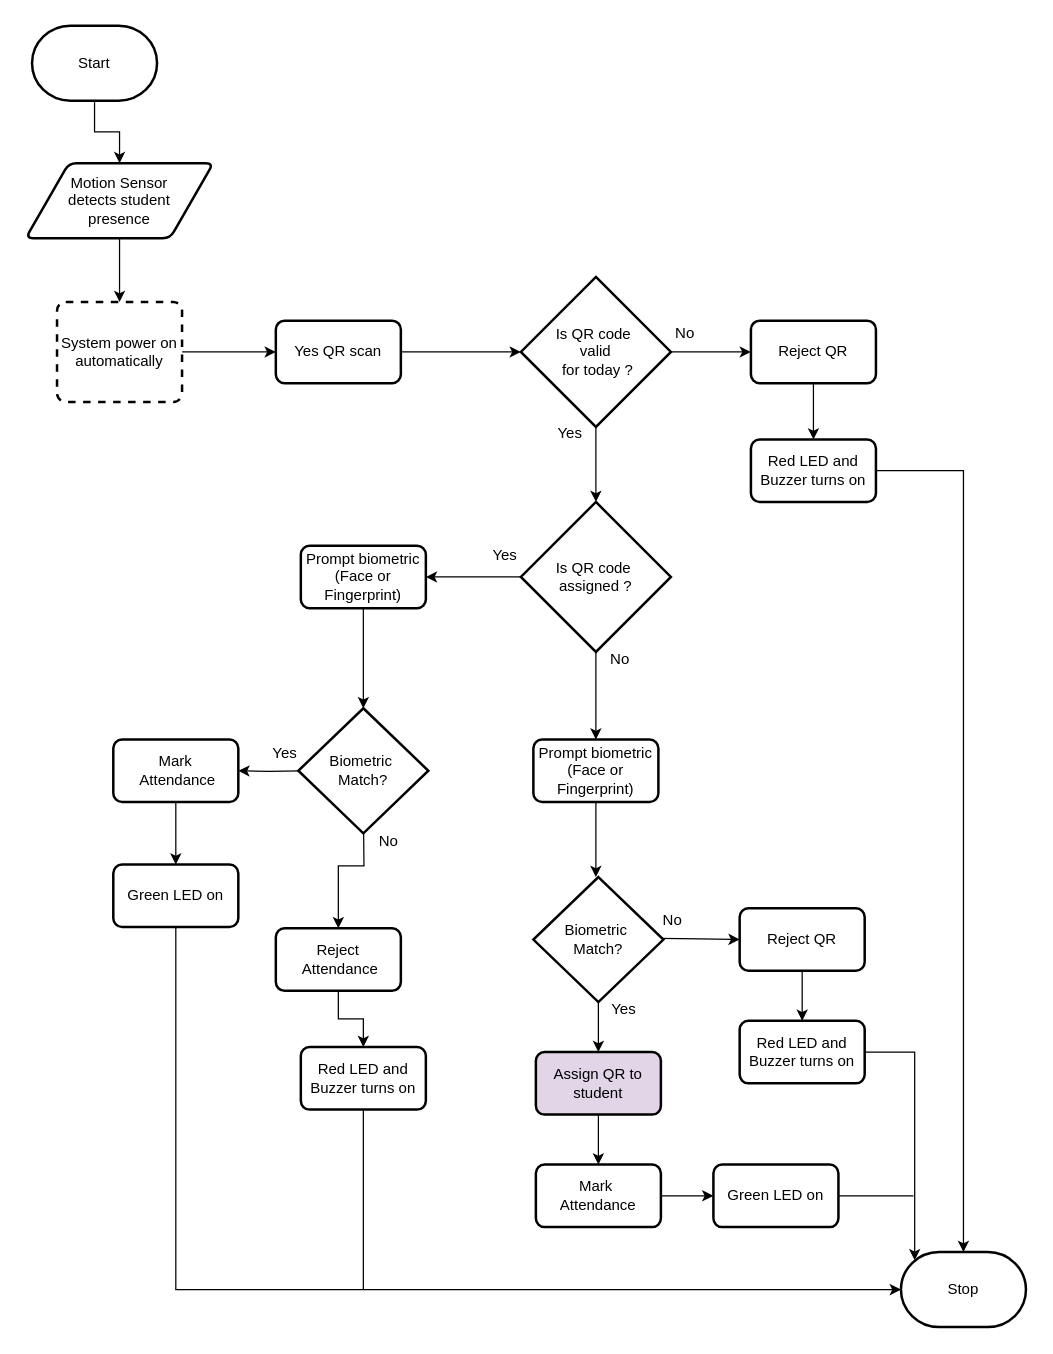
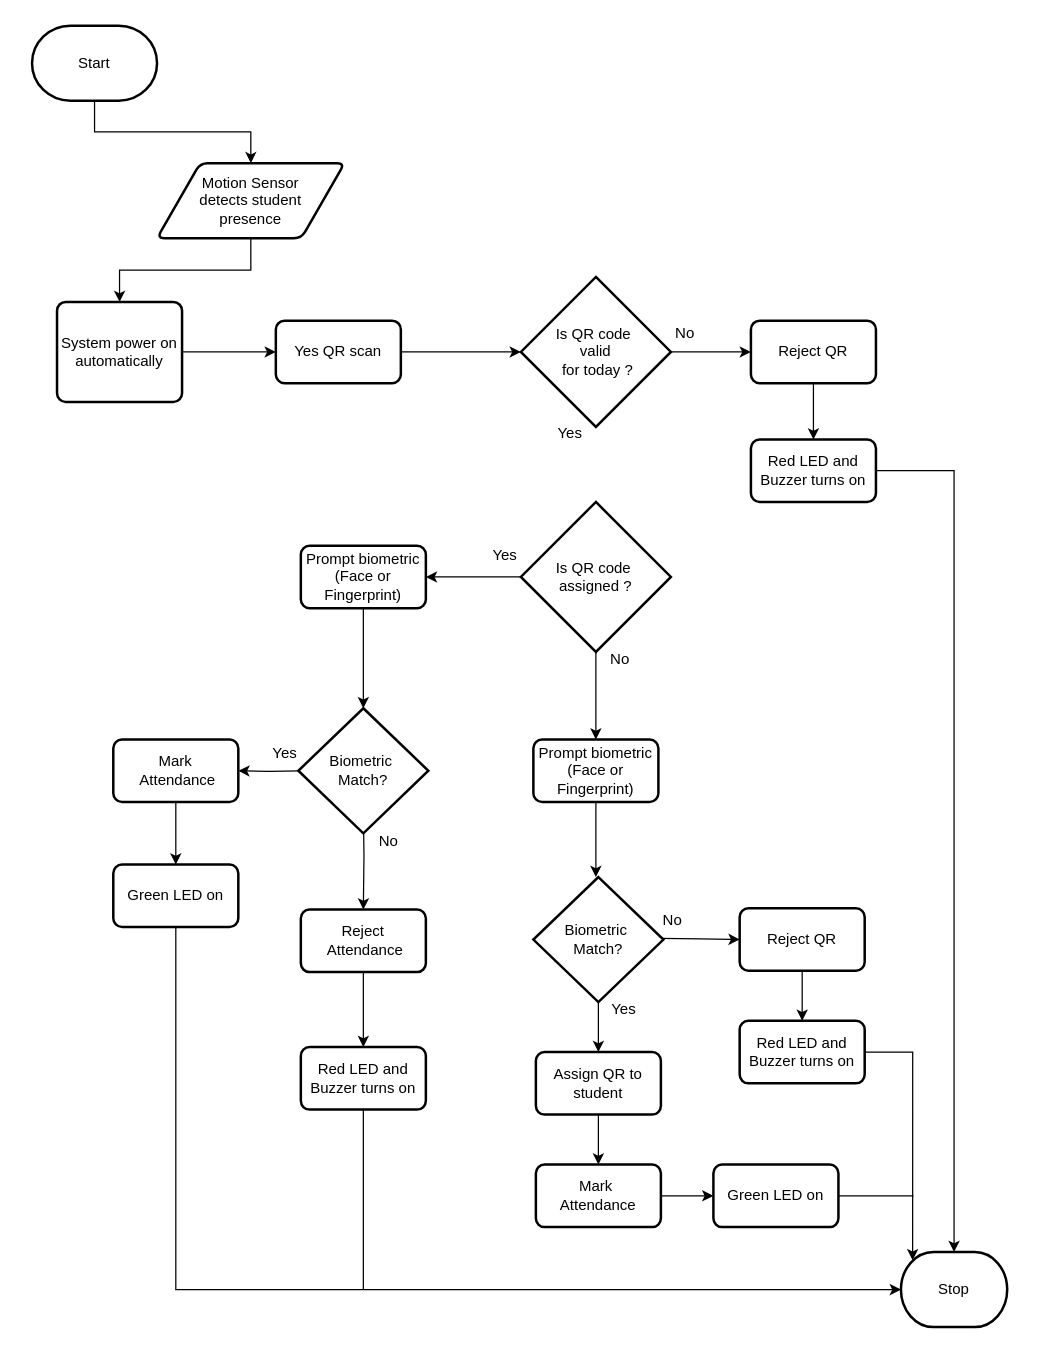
node "Motion Sensor detects student presence": moved (119, 201) -> (251, 201)
node "System power on automatically": style dashed -> solid
edge "Is QR code valid for today ?" -> "Is QR code assigned ?": removed
node "Reject Attendance": moved (338, 959) -> (363, 941)
node "Assign QR to student": fillcolor #e1d5e7 -> #ffffff
node "Stop": size 125x75 -> 106x75
